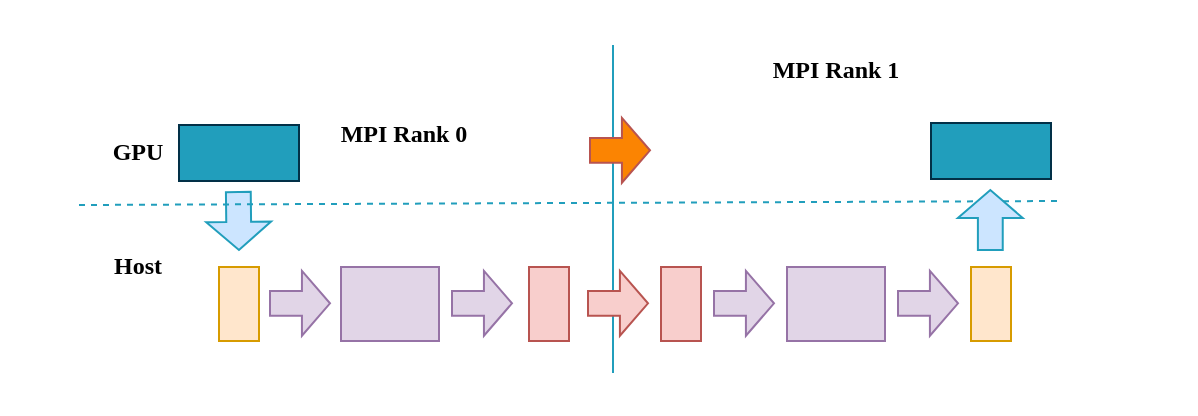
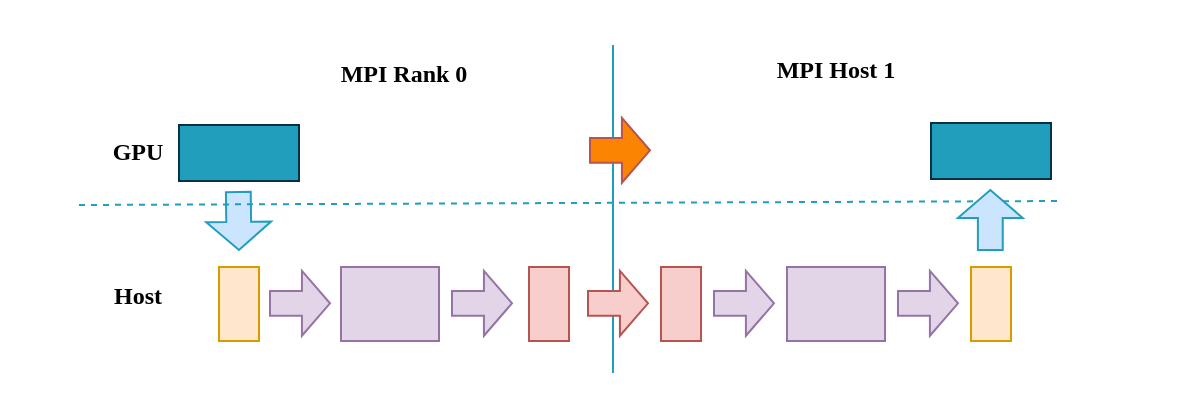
node "MPI Rank 1": label "MPI Rank 1" -> "MPI Host 1"
node "MPI Rank 0": moved (405, 135) -> (405, 75)
node "Host": moved (139, 267) -> (139, 297)
